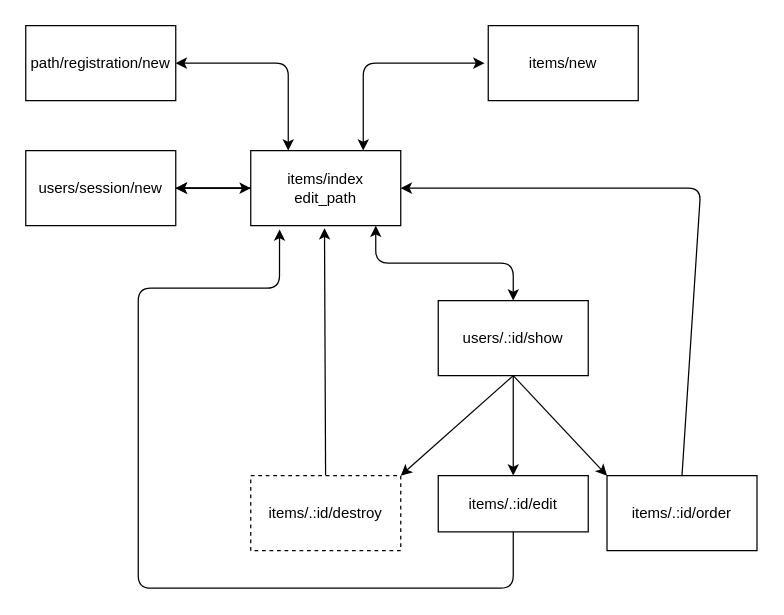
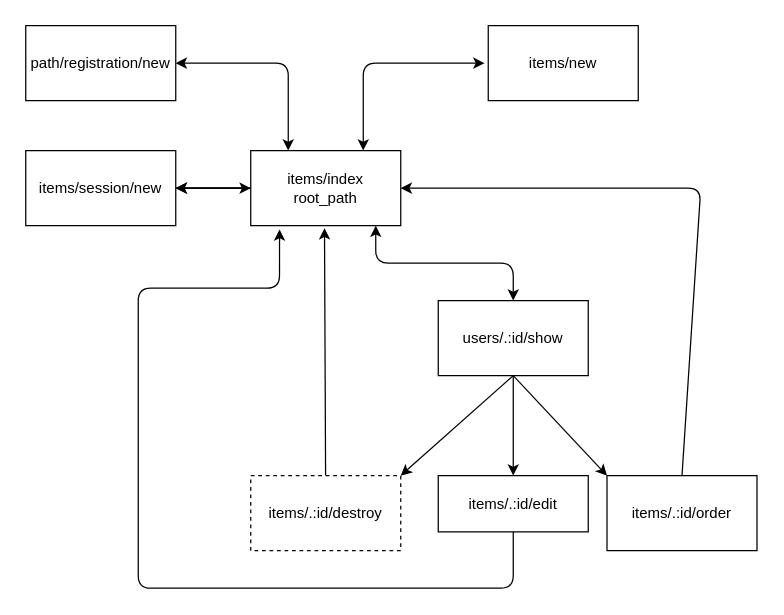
node "users/session/new": label "users/session/new" -> "items/session/new"
node "items/index edit_path": label "items/index edit_path" -> "items/index root_path"
